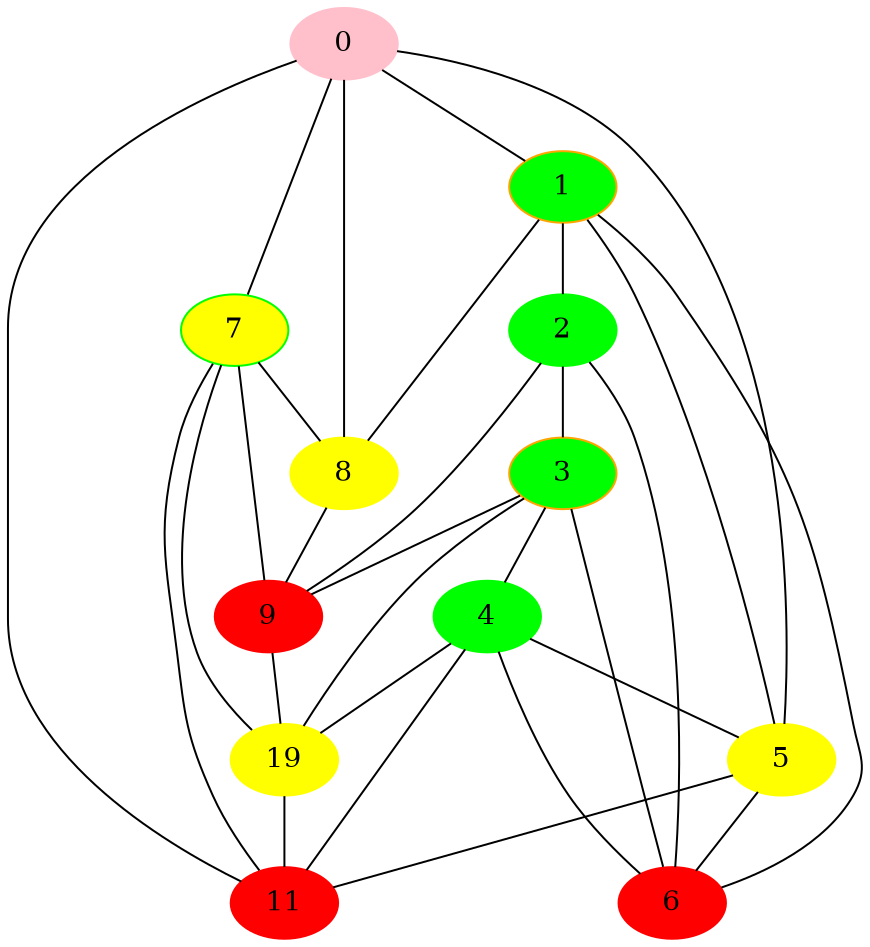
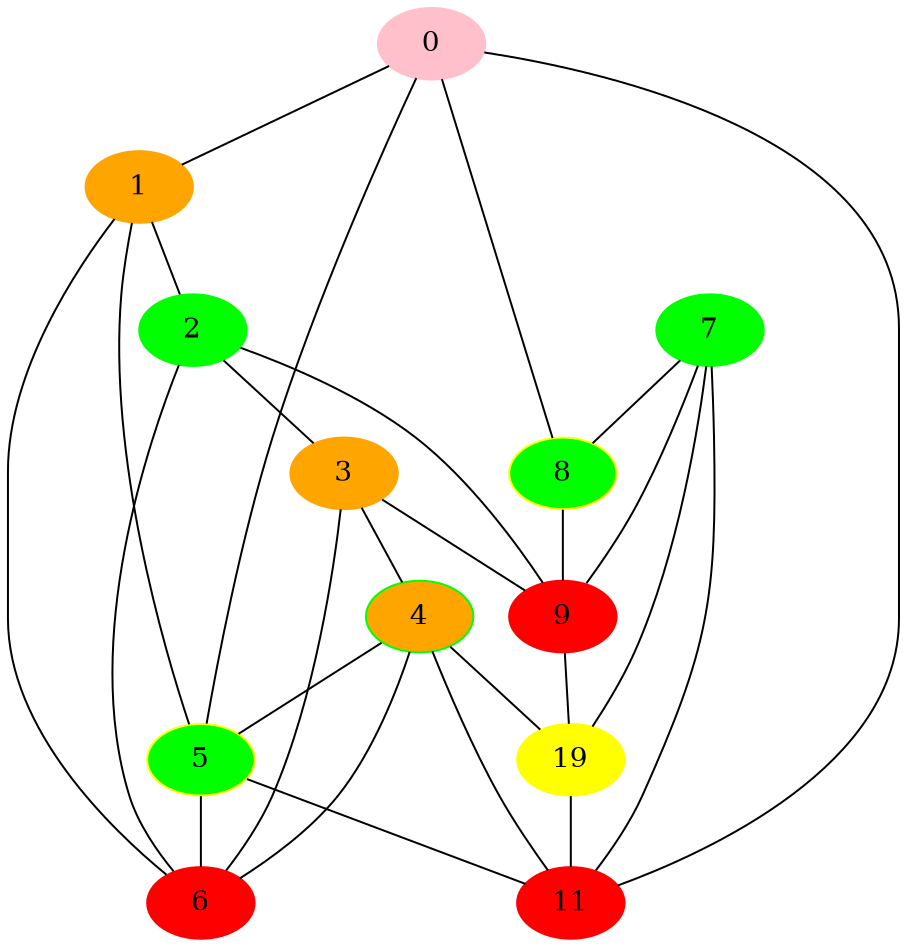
edge "0" -- "7": removed
node "1": fillcolor green -> orange
node "7": fillcolor yellow -> green
edge "1" -- "8": removed
node "8": fillcolor yellow -> green
node "3": fillcolor green -> orange
edge "3" -- "19": removed
node "4": fillcolor green -> orange
node "5": fillcolor yellow -> green
